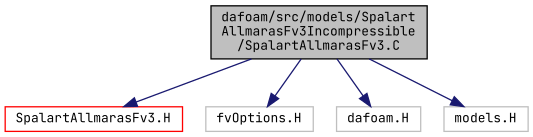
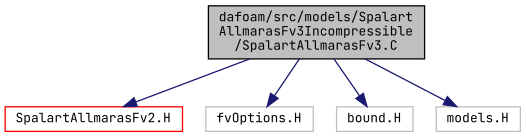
node "SpalartAllmarasFv3.H": label "SpalartAllmarasFv3.H" -> "SpalartAllmarasFv2.H"
node "dafoam.H": label "dafoam.H" -> "bound.H"
